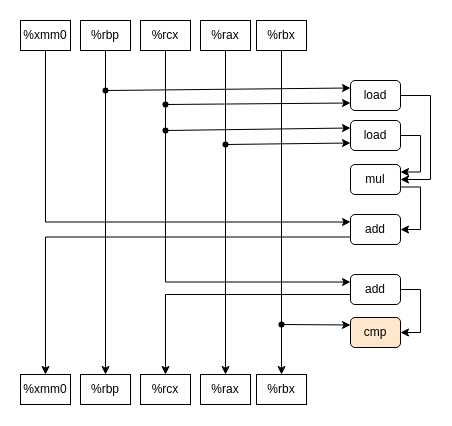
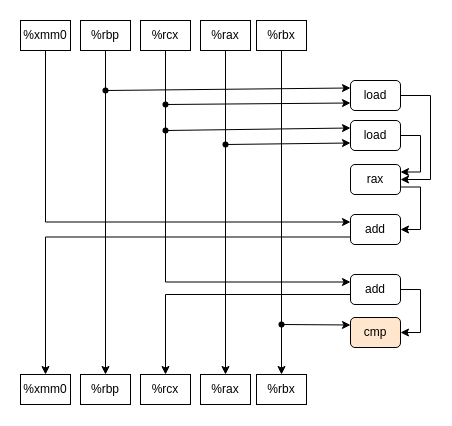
node "mul": label "mul" -> "rax"
